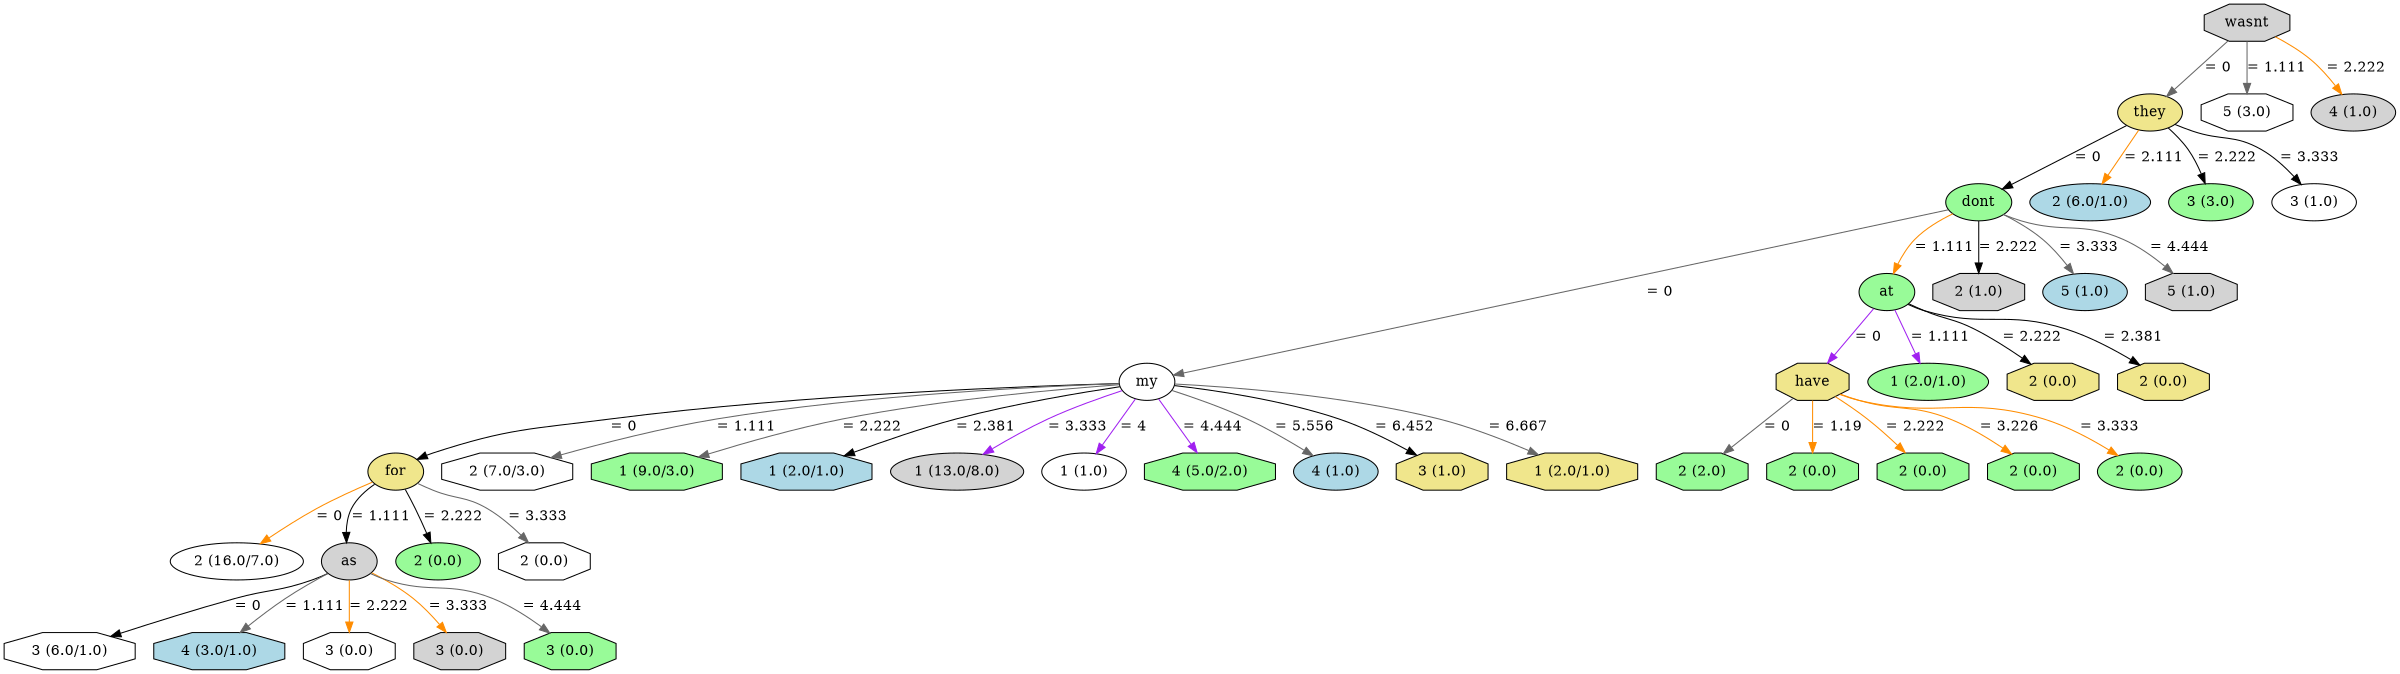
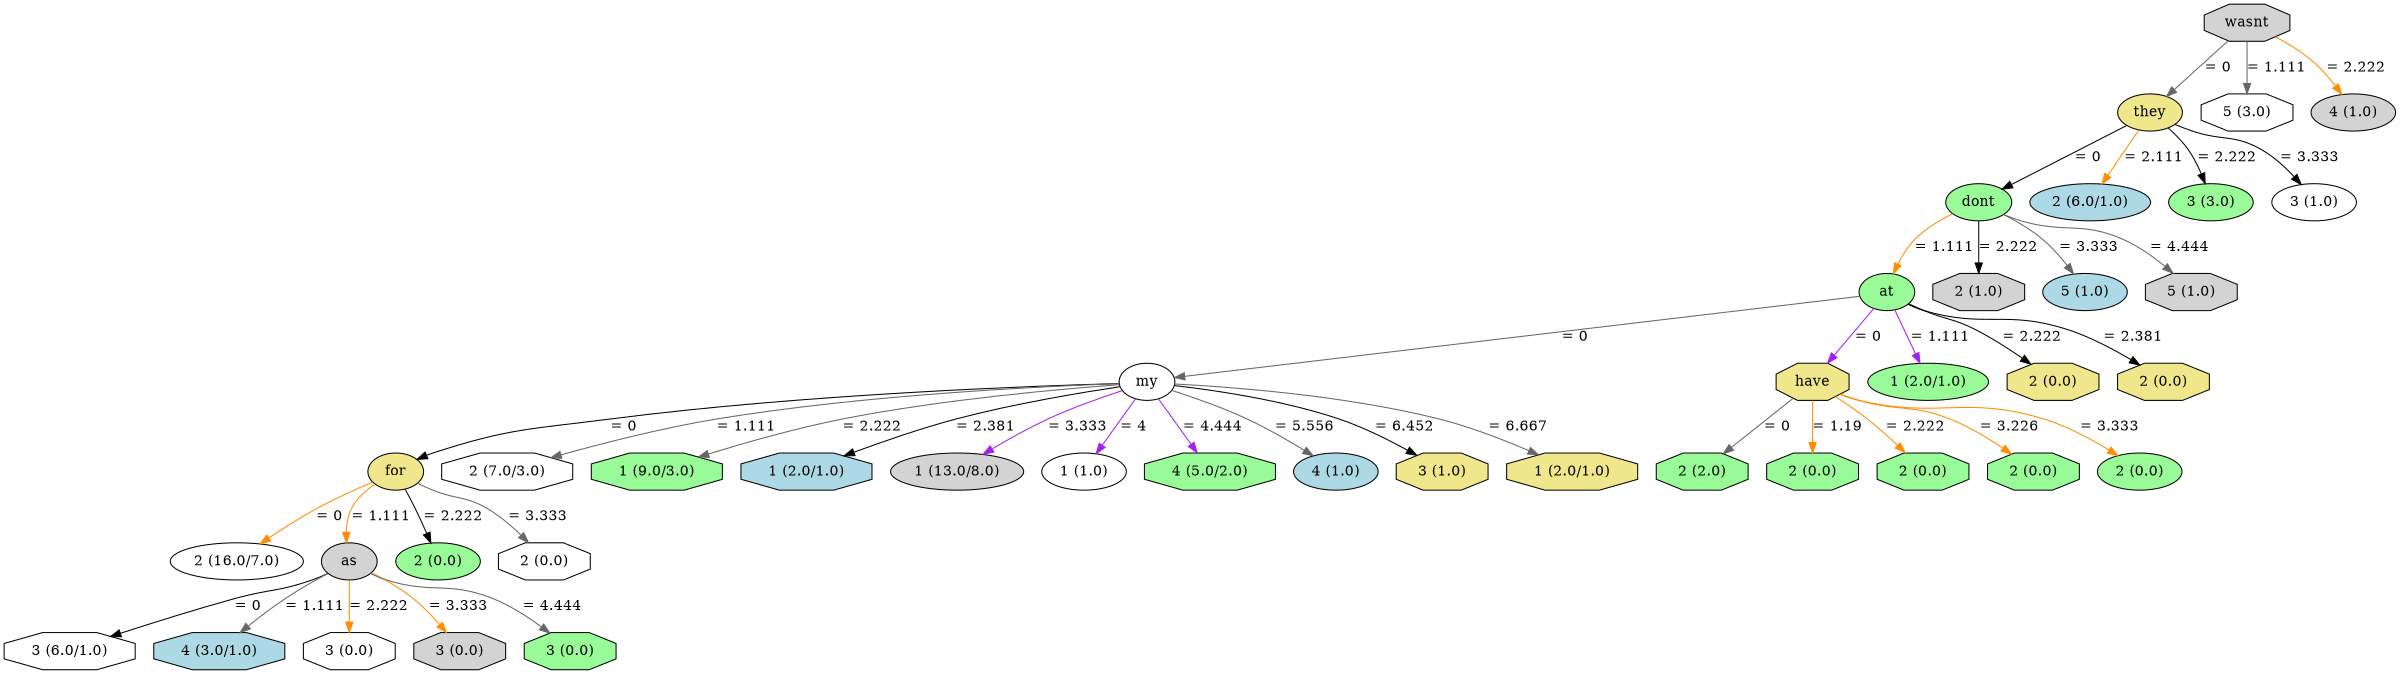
edge "dont" -> "my": now "at" -> "my"
edge "for" -> "as": color black -> darkorange
